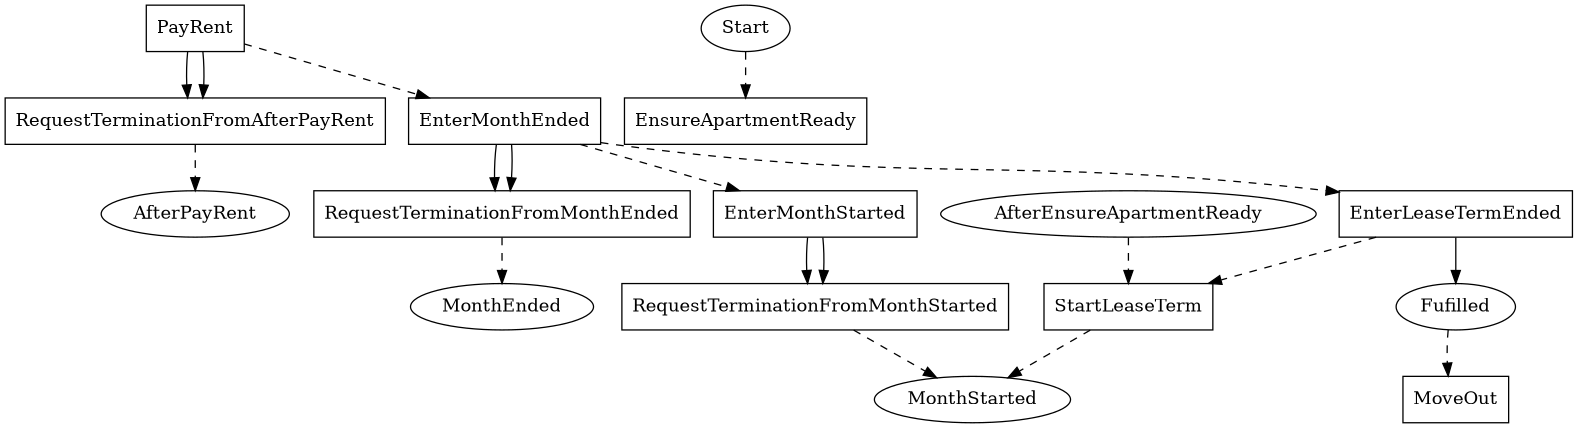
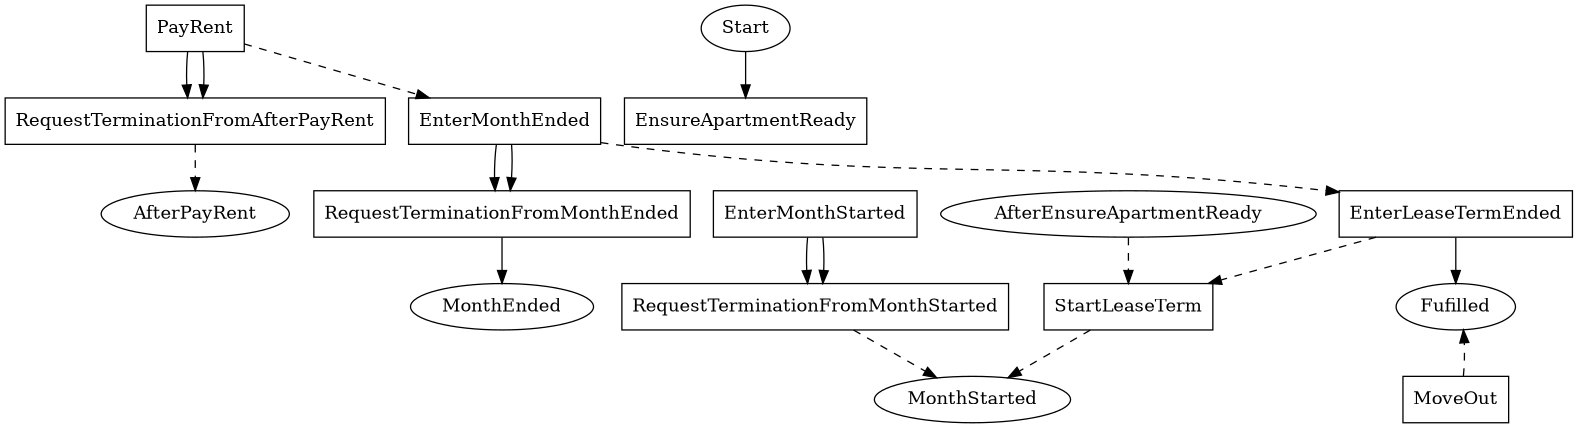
edge "Start" -> "EnsureApartmentReady": style dashed -> solid
edge "EnterMonthEnded" -> "EnterMonthStarted": removed
edge "RequestTerminationFromMonthEnded" -> "MonthEnded": style dashed -> solid
edge "Fufilled" -> "MoveOut": reversed
